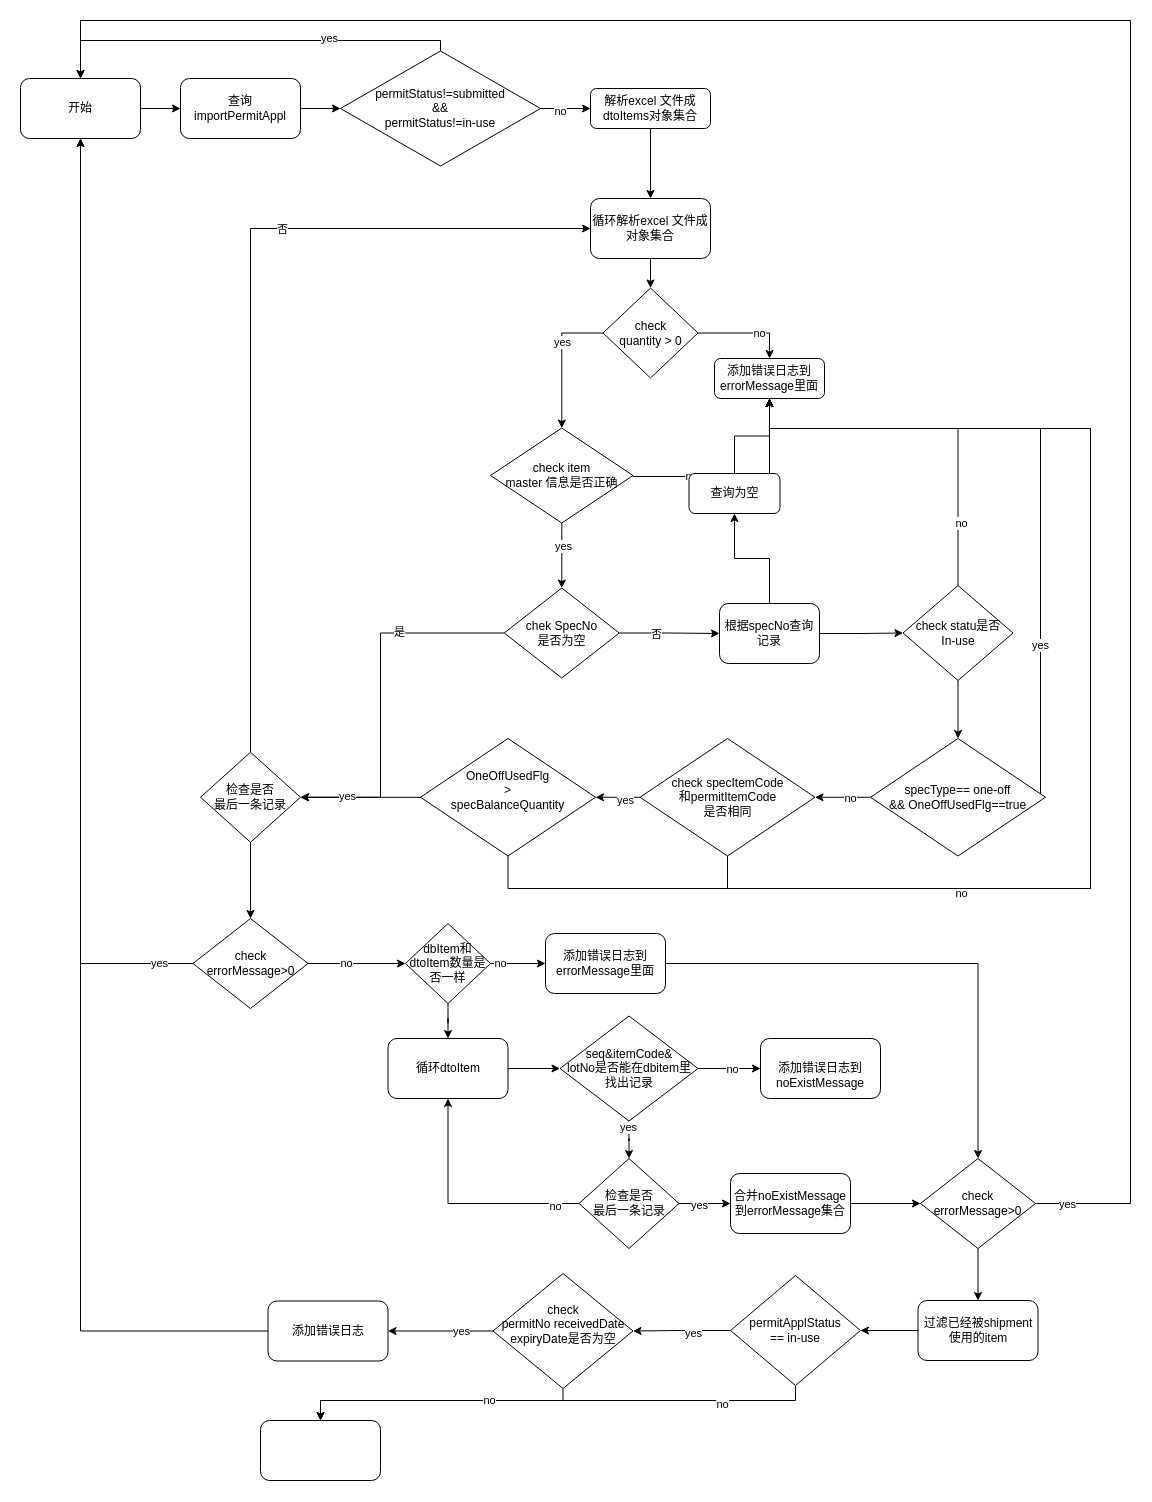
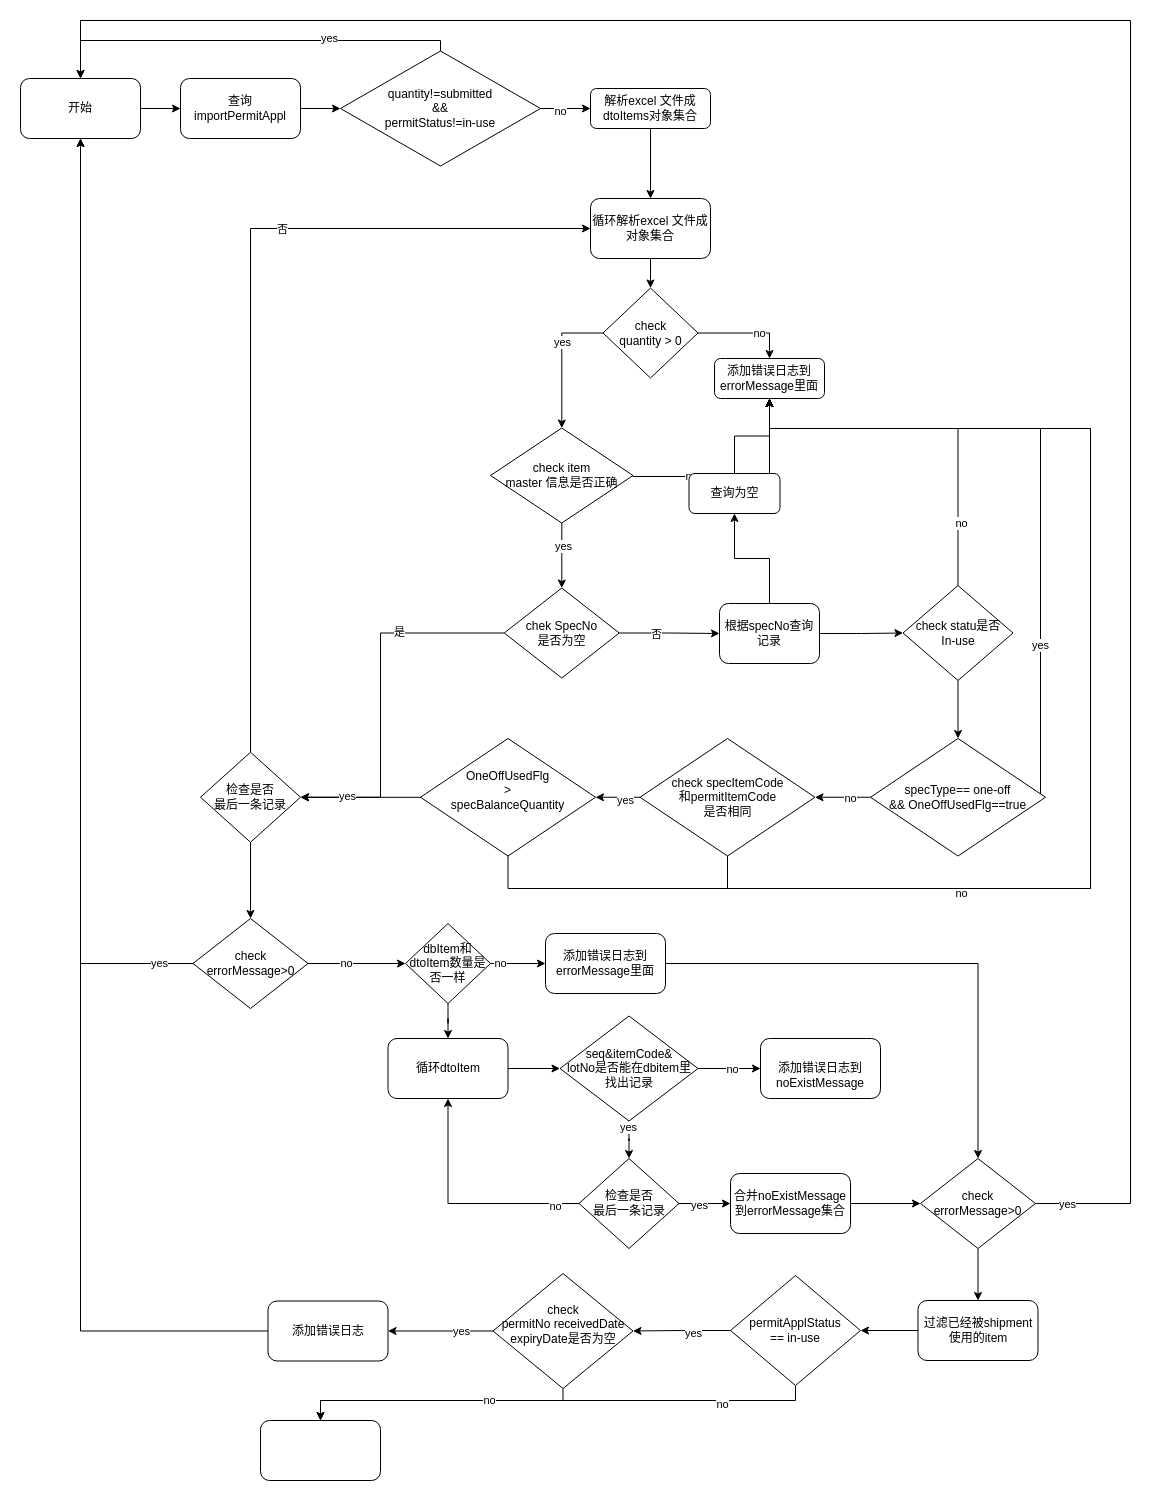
node "permitStatus!=submitted && permitStatus!=in-use": label "permitStatus!=submitted && permitStatus!=in-use" -> "quantity!=submitted && permitStatus!=in-use"
